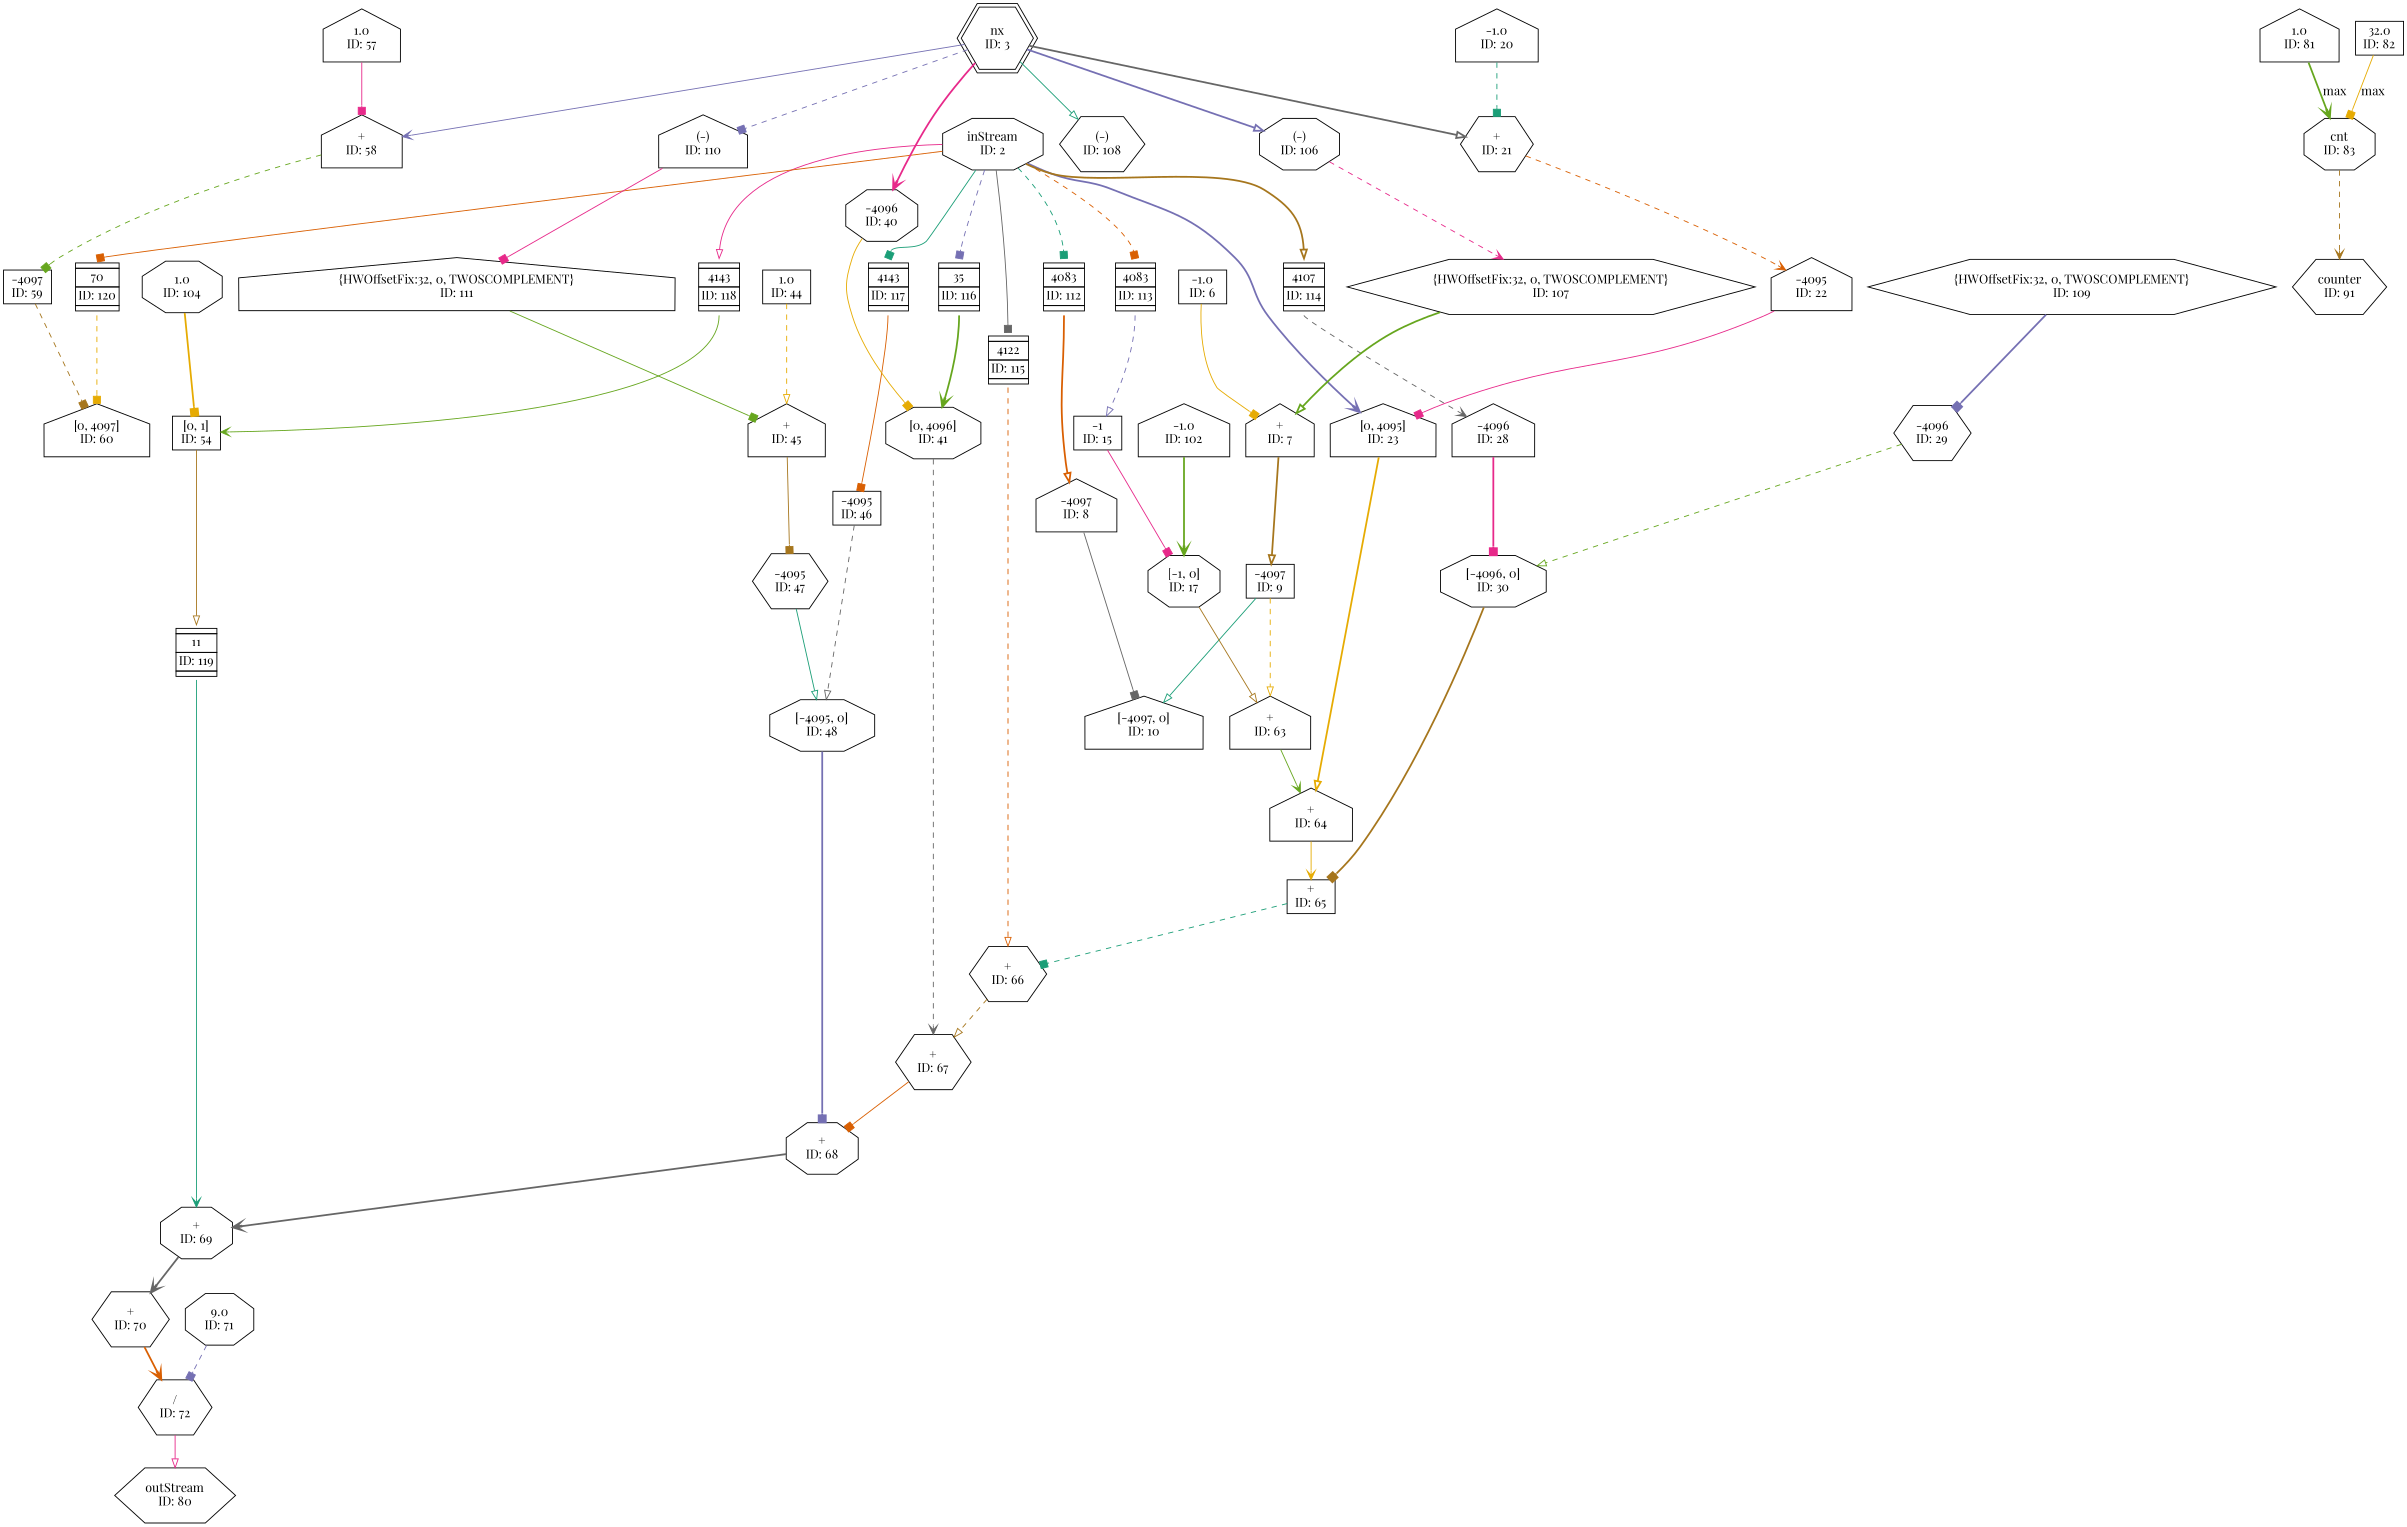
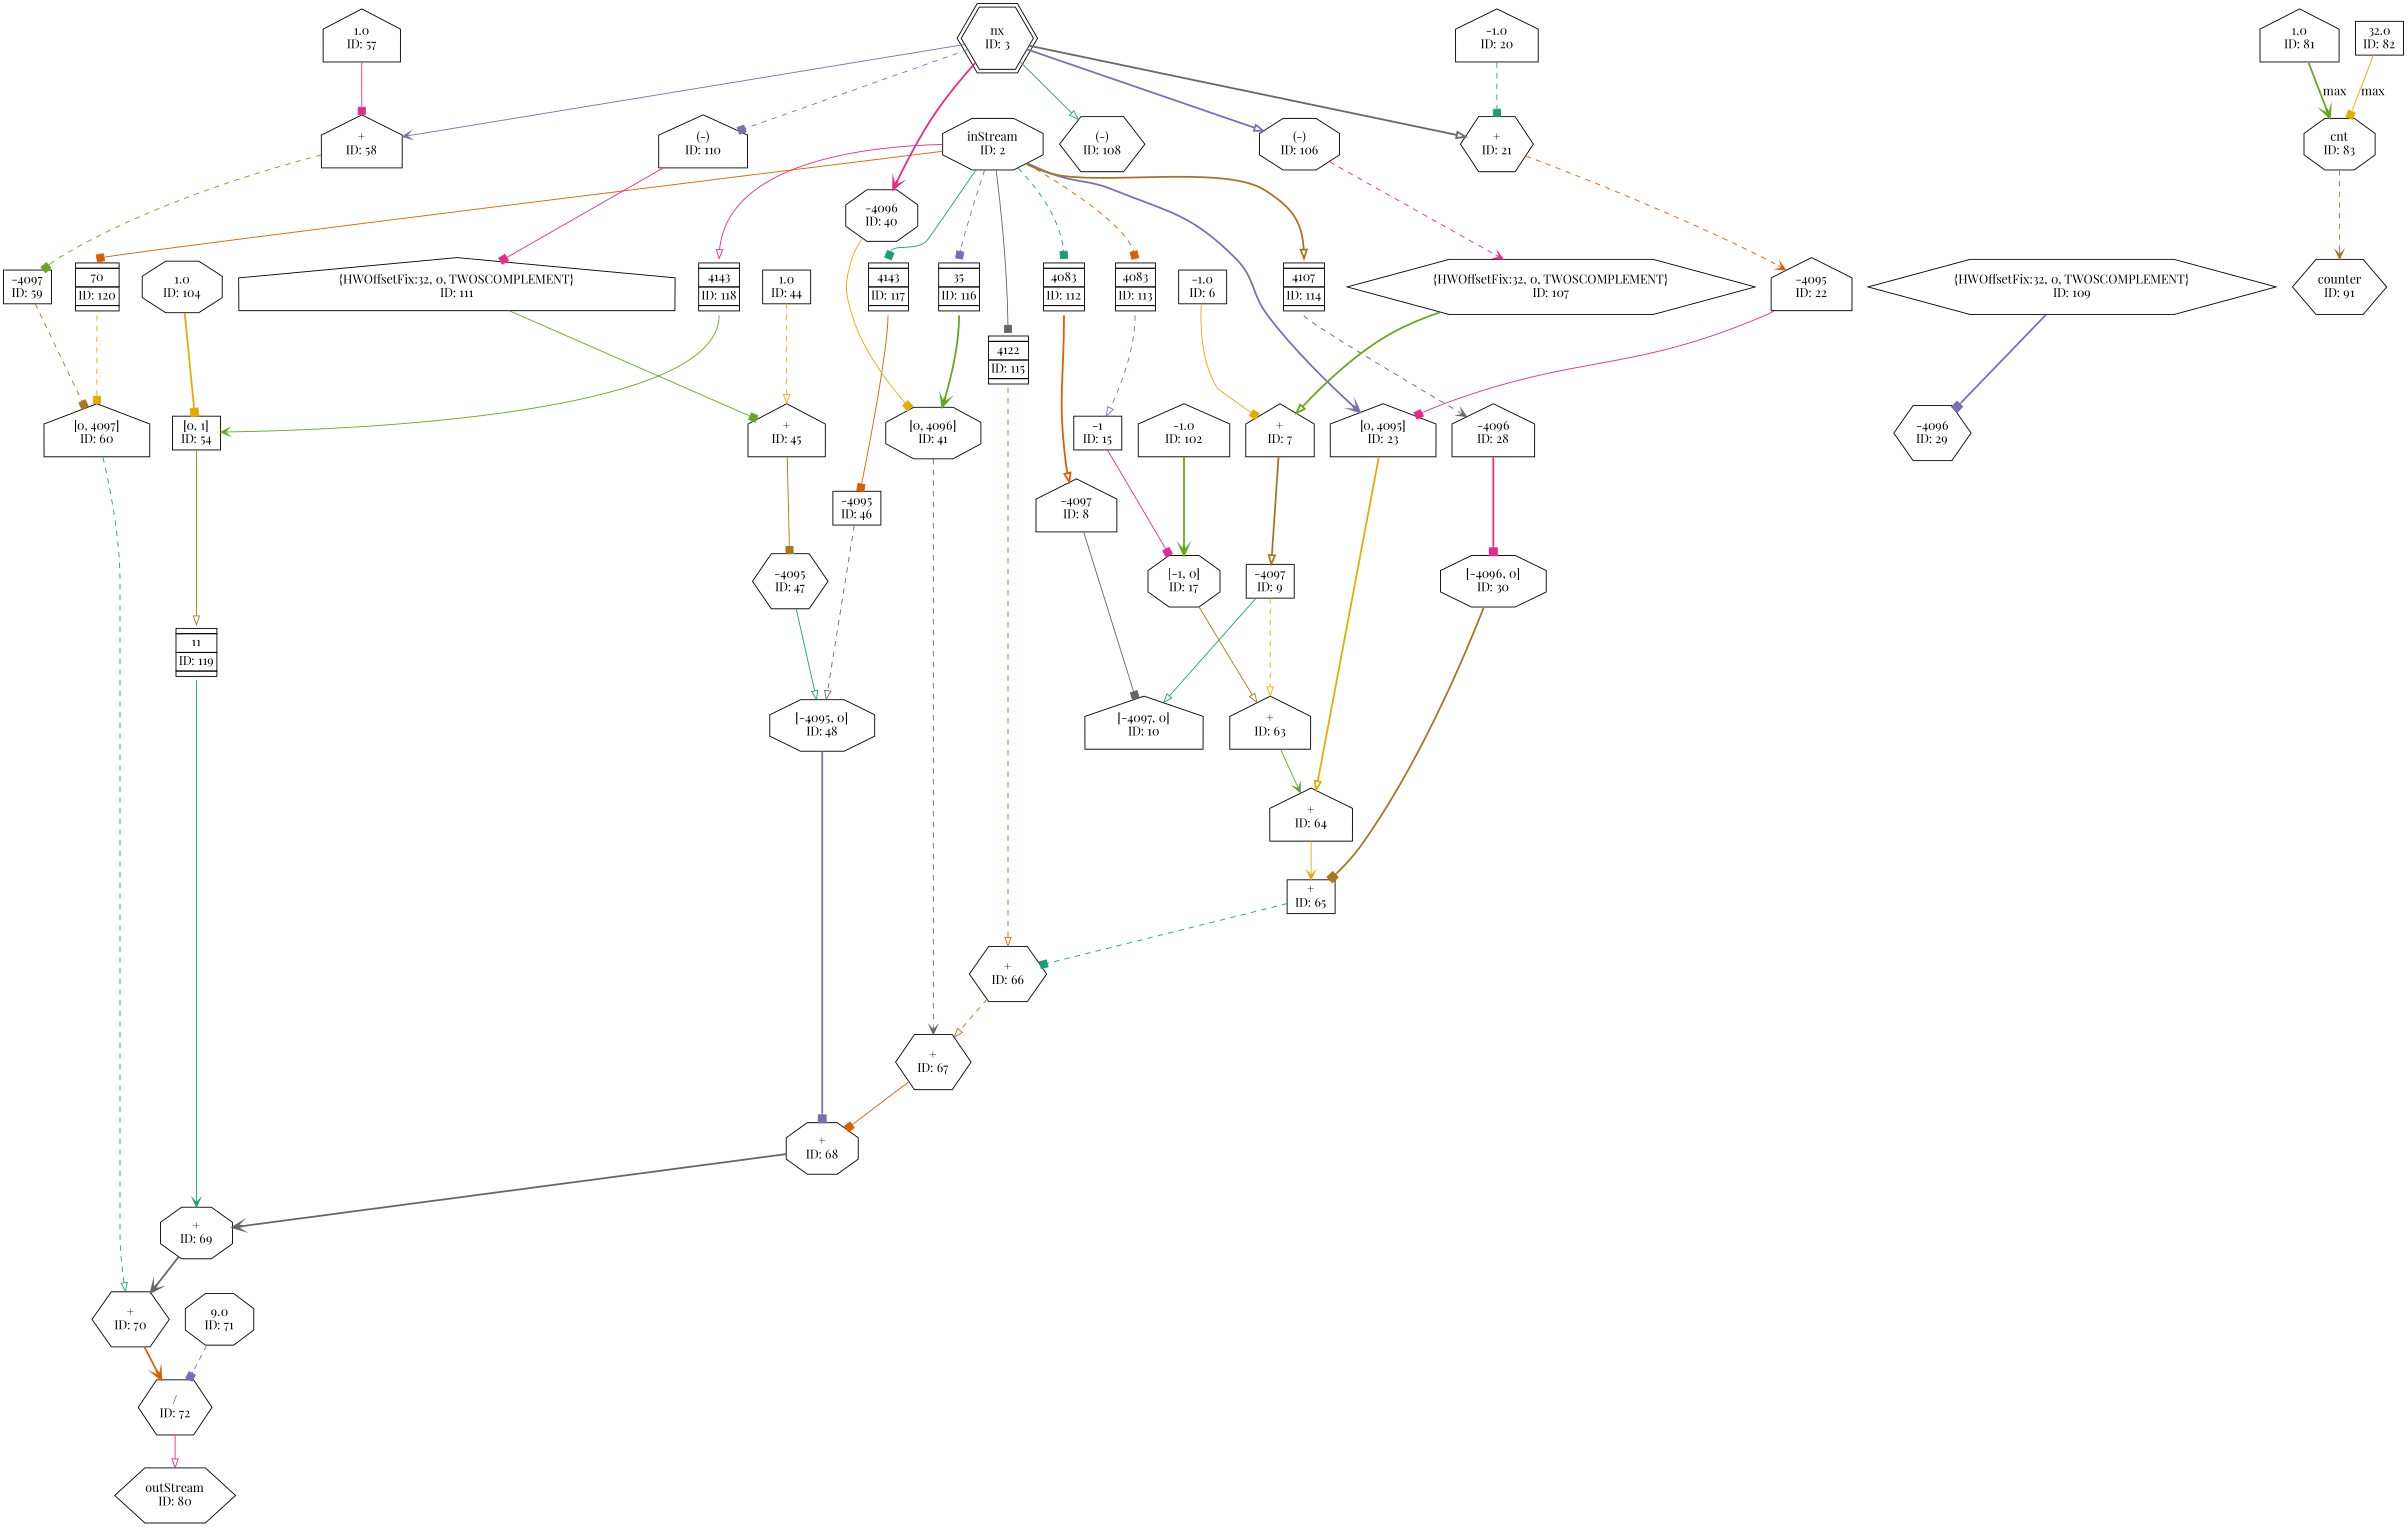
edge "-4096 ID: 29" -> "[-4096, 0] ID: 30": removed
edge "[0, 4097] ID: 60" -> "+ ID: 70": added
